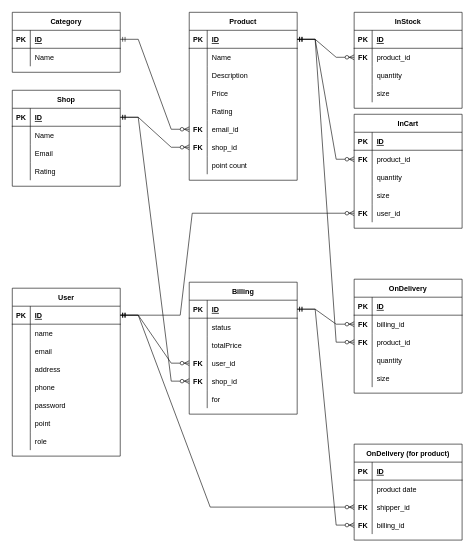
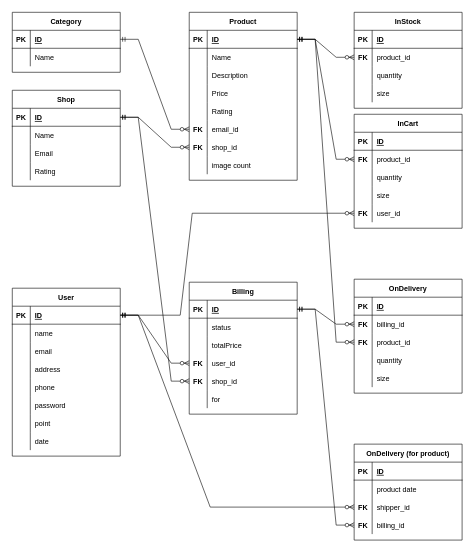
node "point count": label "point count" -> "image count"
node "role": label "role" -> "date"
